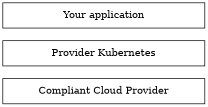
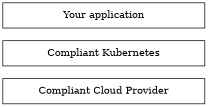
node "Provider Kubernetes": label "Provider Kubernetes" -> "Compliant Kubernetes"
